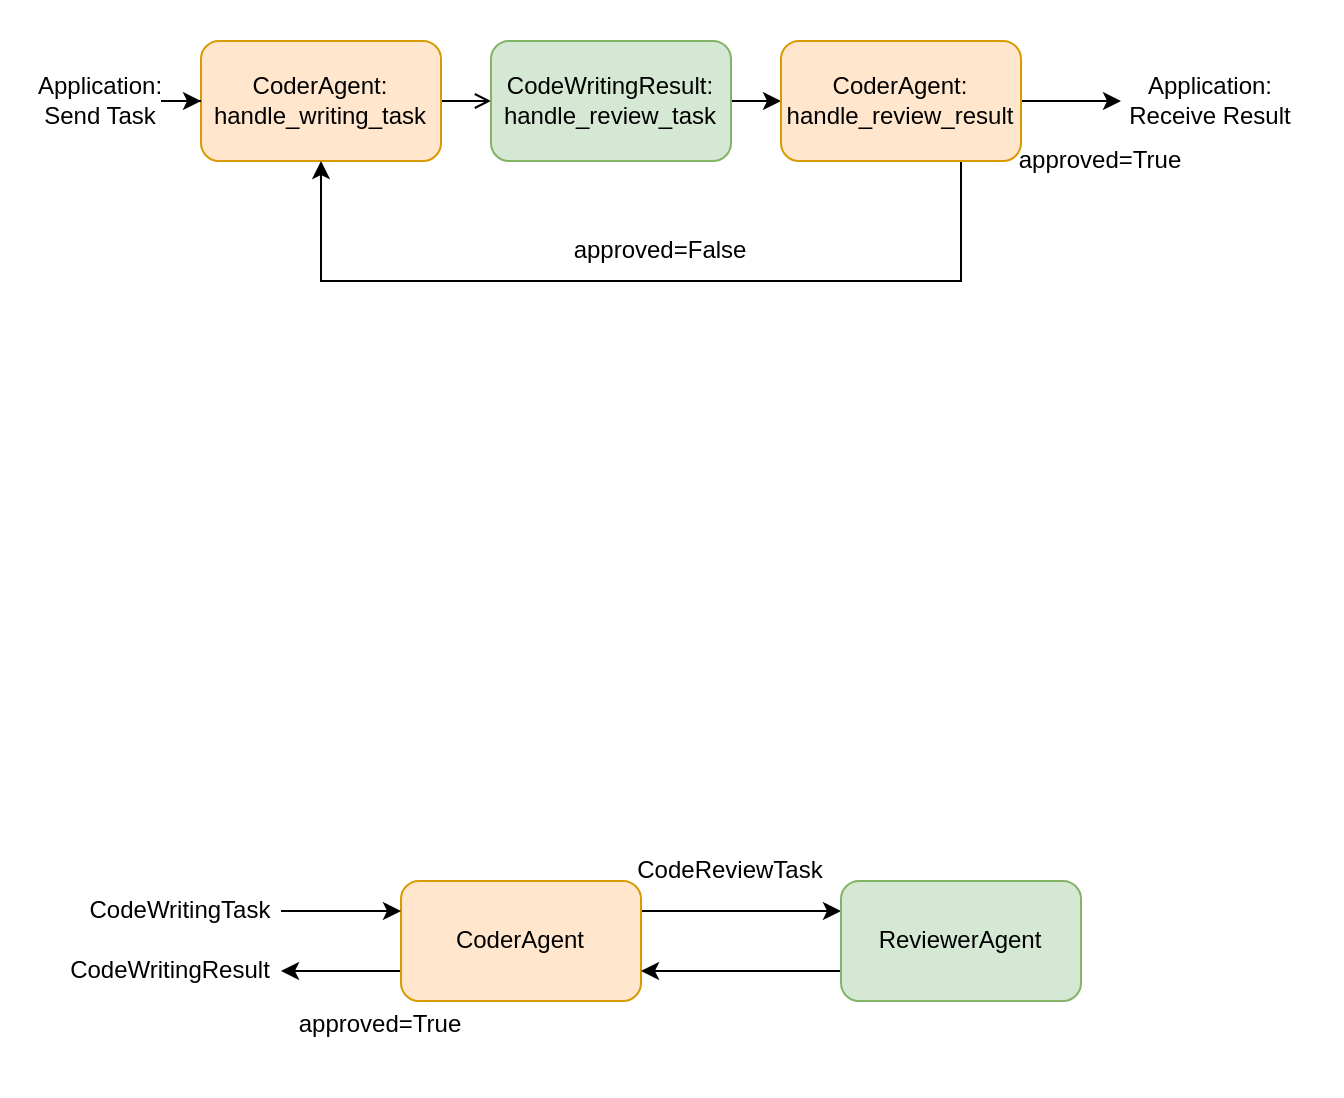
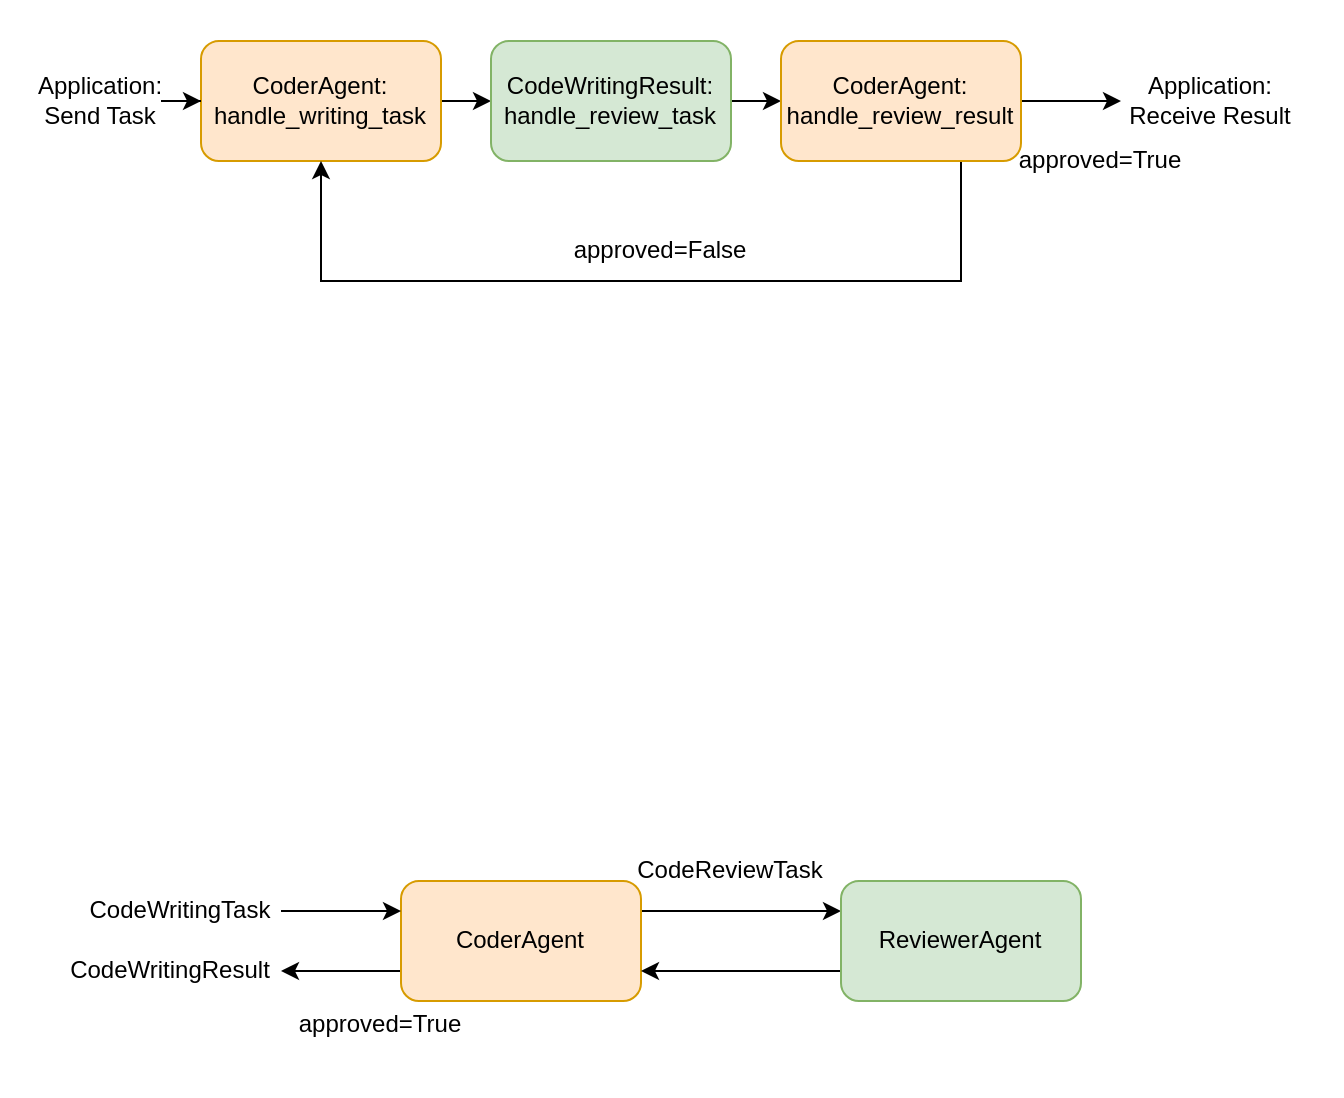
edge "CoderAgent: handle_writing_task" -> "CodeWritingResult: handle_review_task": arrowhead open -> classic
